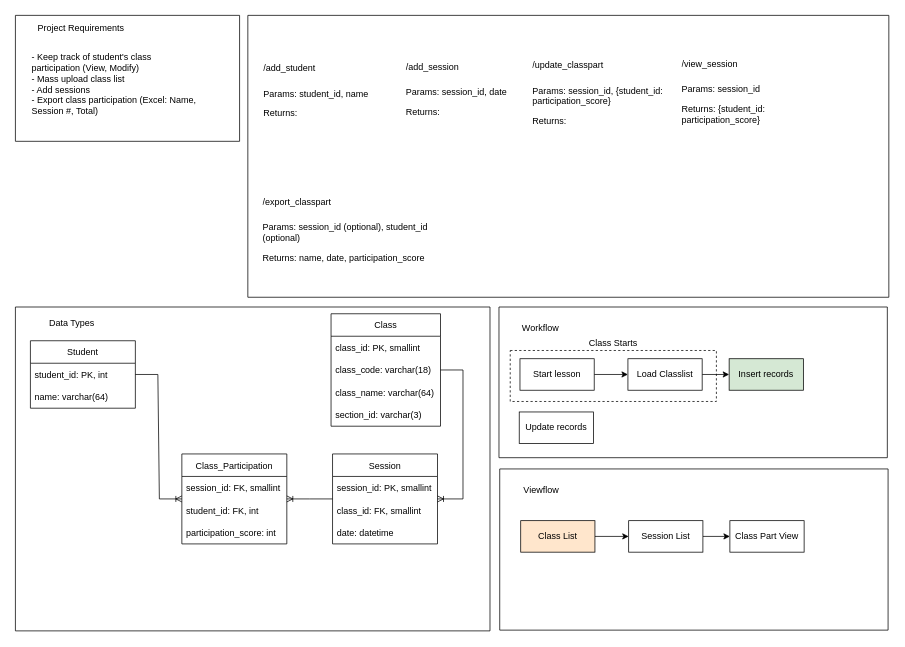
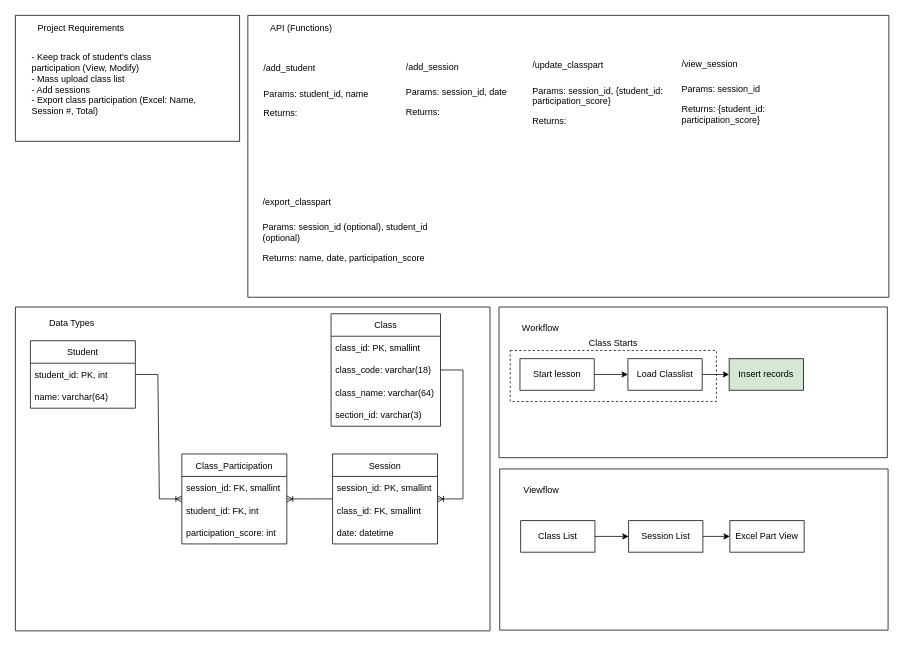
node "API (Functions)": added
node "Update records": removed
node "Class List": fillcolor #ffe6cc -> #ffffff
node "Class Part View": label "Class Part View" -> "Excel Part View"
